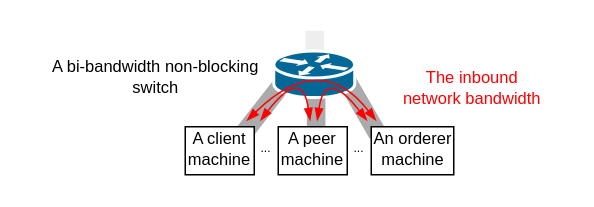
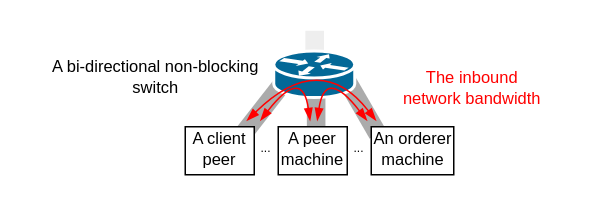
node "A bi-bandwidth non-blocking switch": label "A bi-bandwidth non-blocking switch" -> "A bi-directional non-blocking switch"
node "A client machine": label "A client machine" -> "A client peer"
